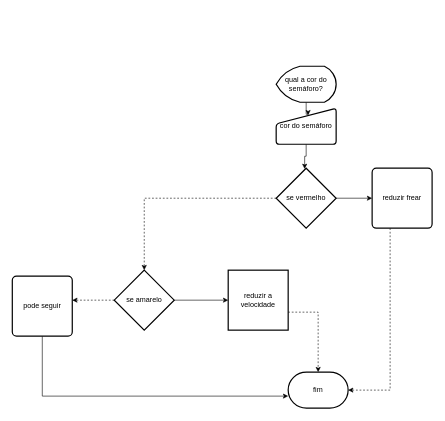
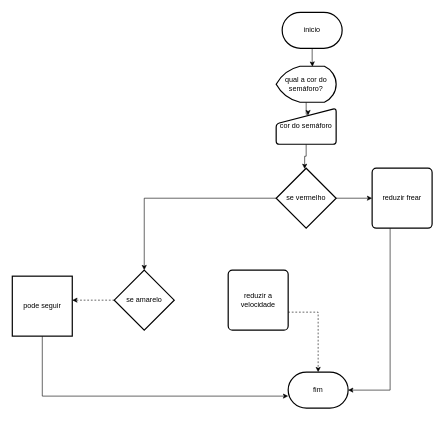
node "inicio": added
edge "inicio" -> "qual a cor do semáforo?": added
edge "se vermelho" -> "se amarelo": style dashed -> solid
edge "se amarelo" -> "reduzir a velocidade": removed
node "reduzir a velocidade": shape rectangle -> rounded rectangle
node "pode seguir": shape rounded rectangle -> rectangle
edge "reduzir frear" -> "fim": style dashed -> solid
